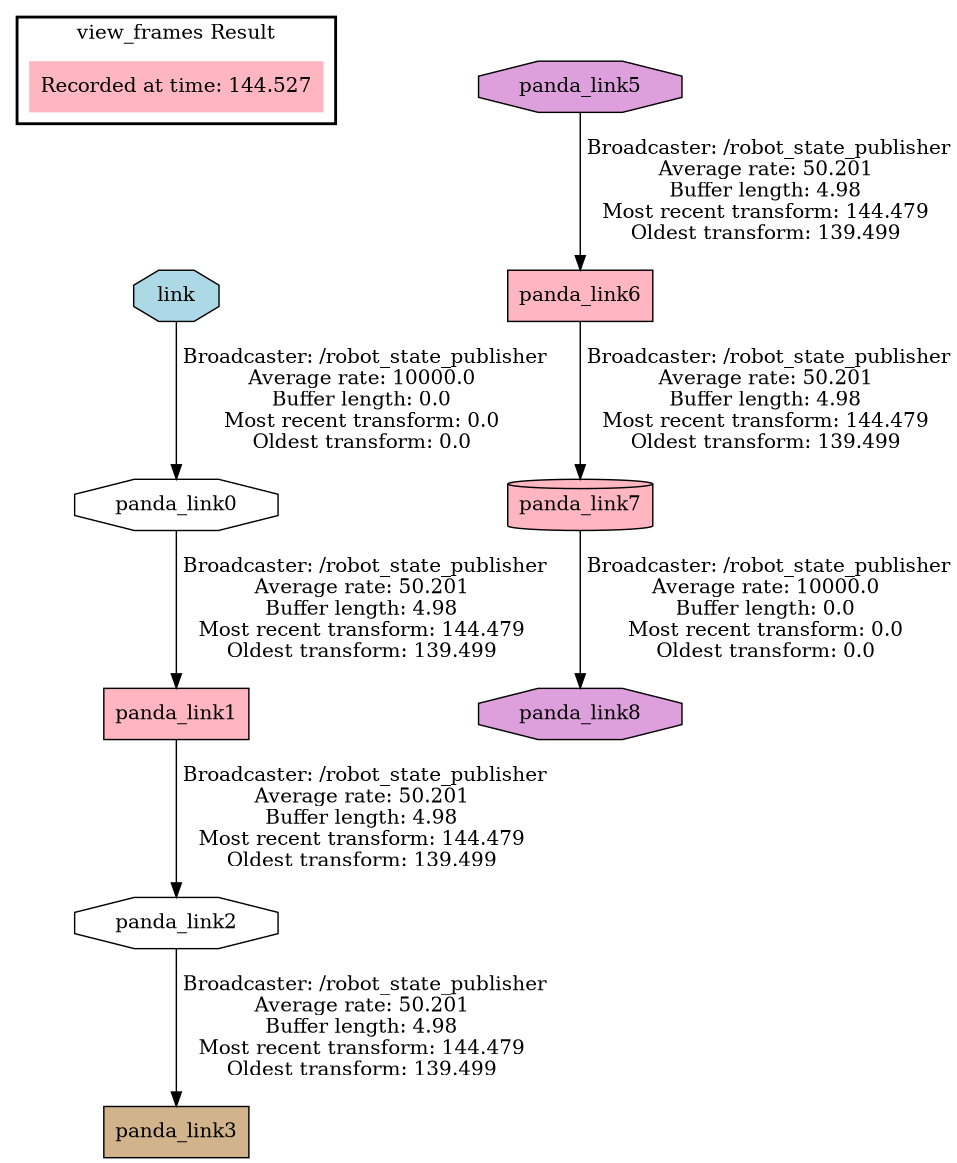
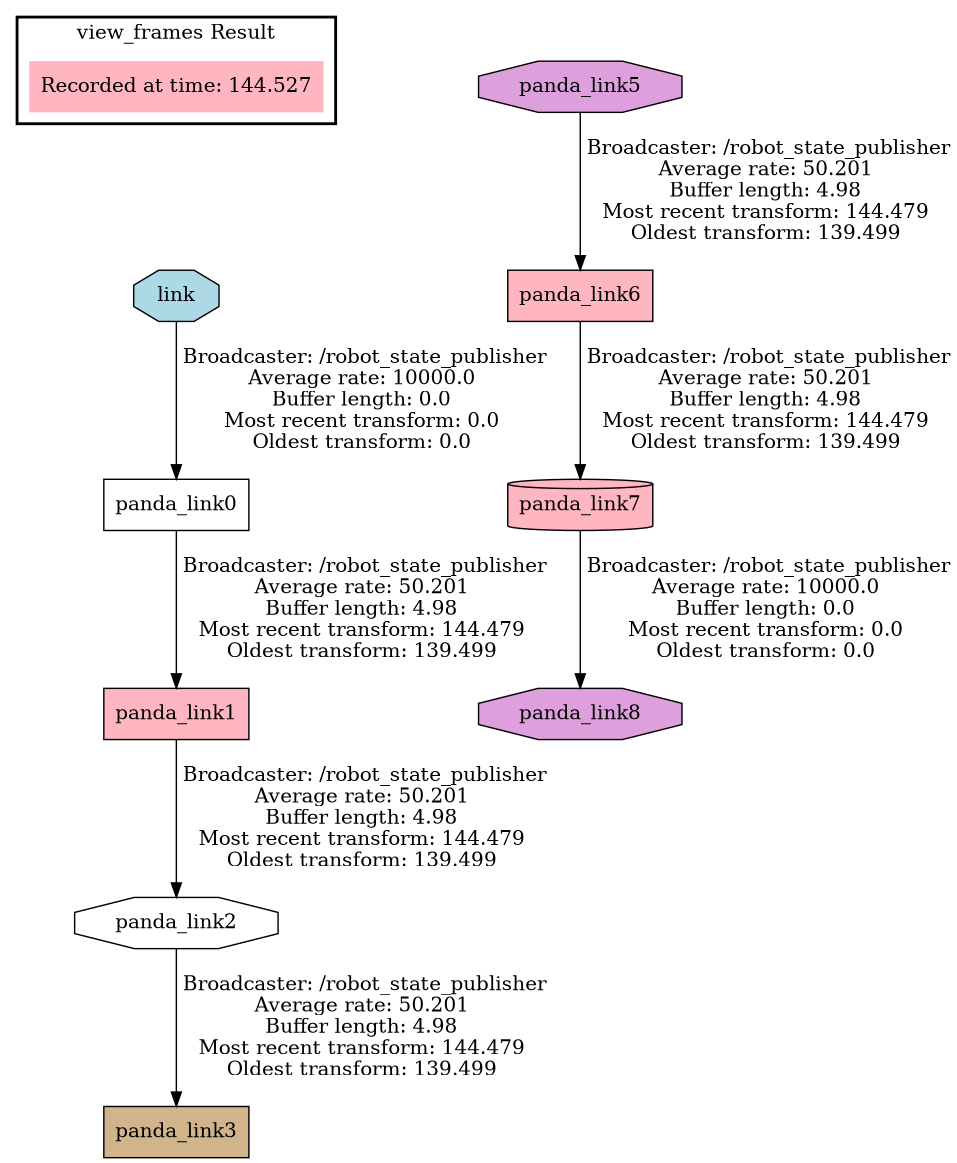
node "panda_link0": shape octagon -> box
